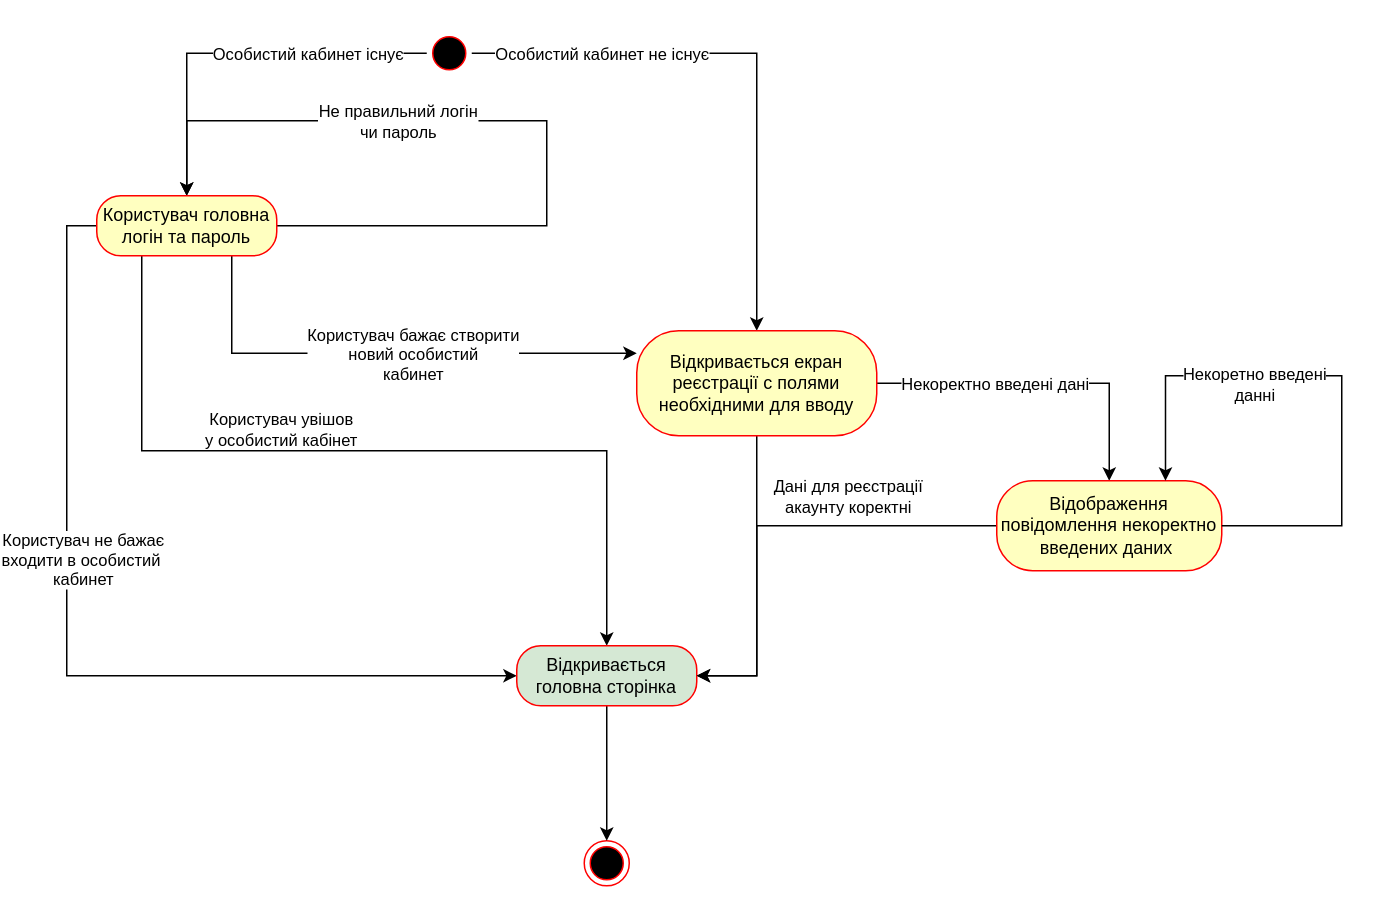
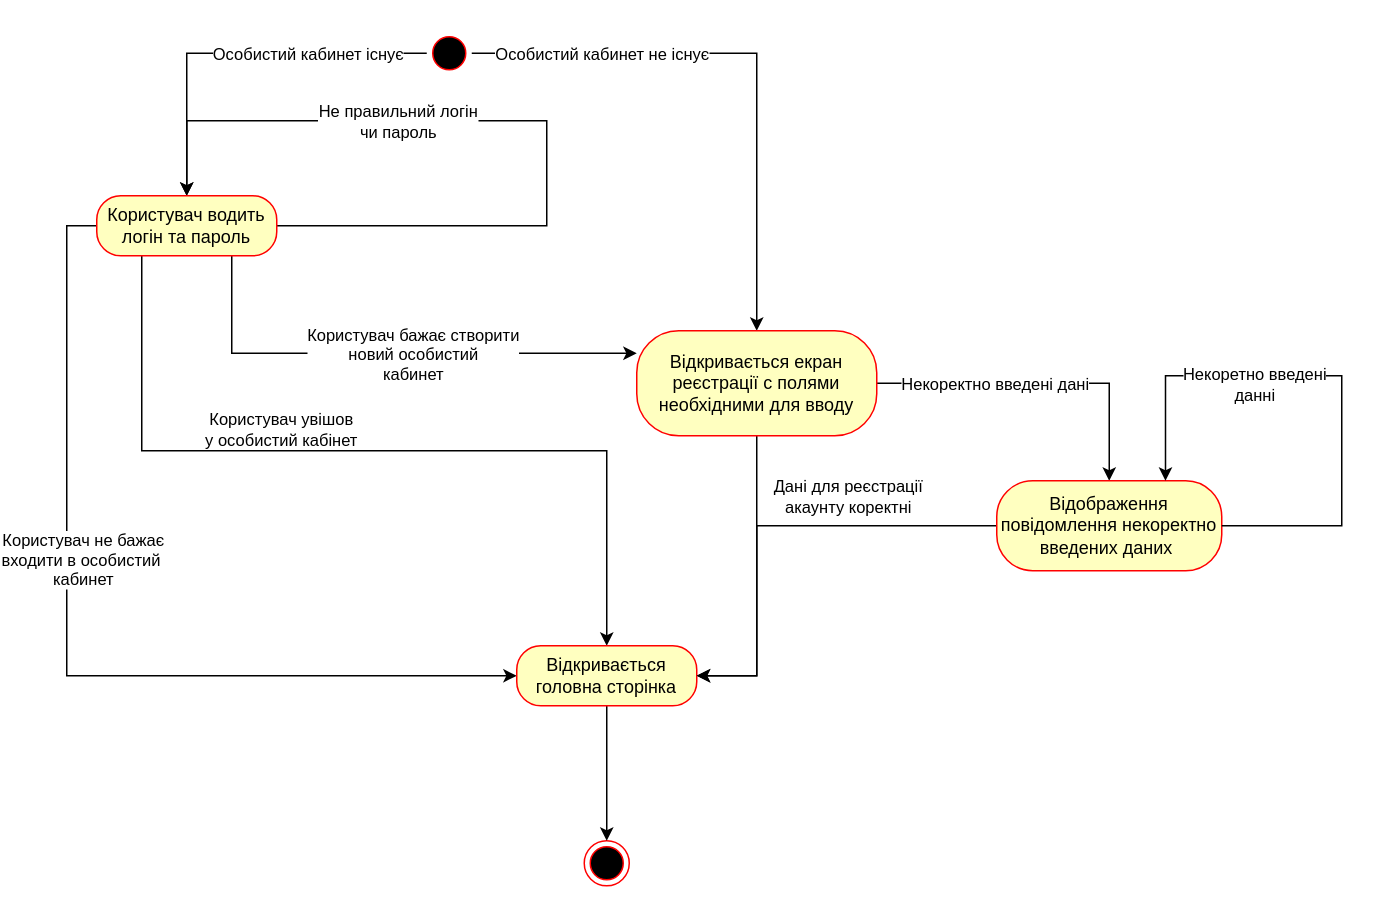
node "Користувач головна логін та пароль": label "Користувач головна логін та пароль" -> "Користувач водить логін та пароль"
node "Відкривається головна сторінка": fillcolor #d5e8d4 -> #ffffc0
